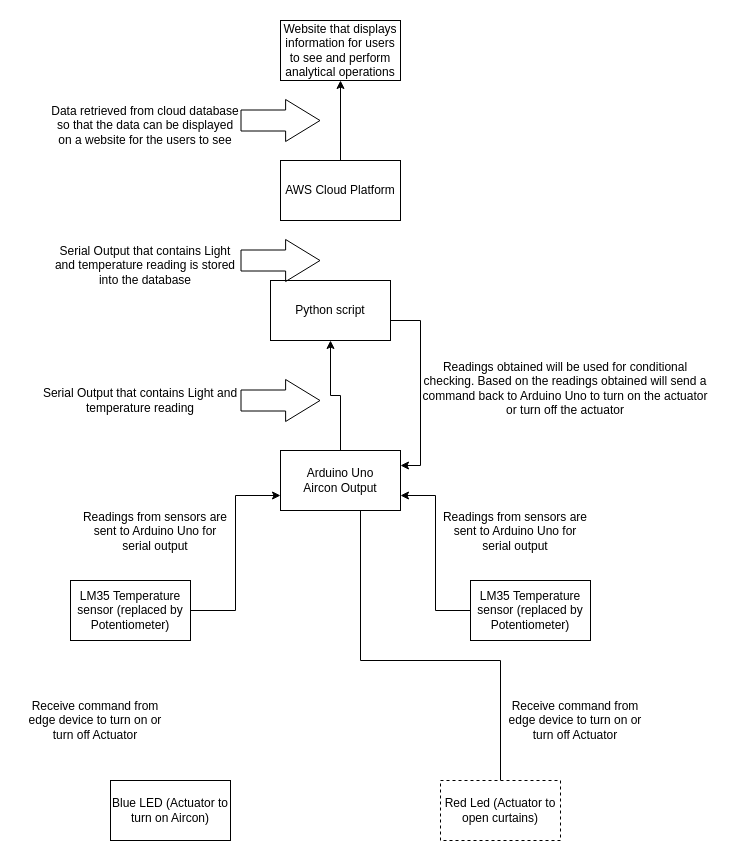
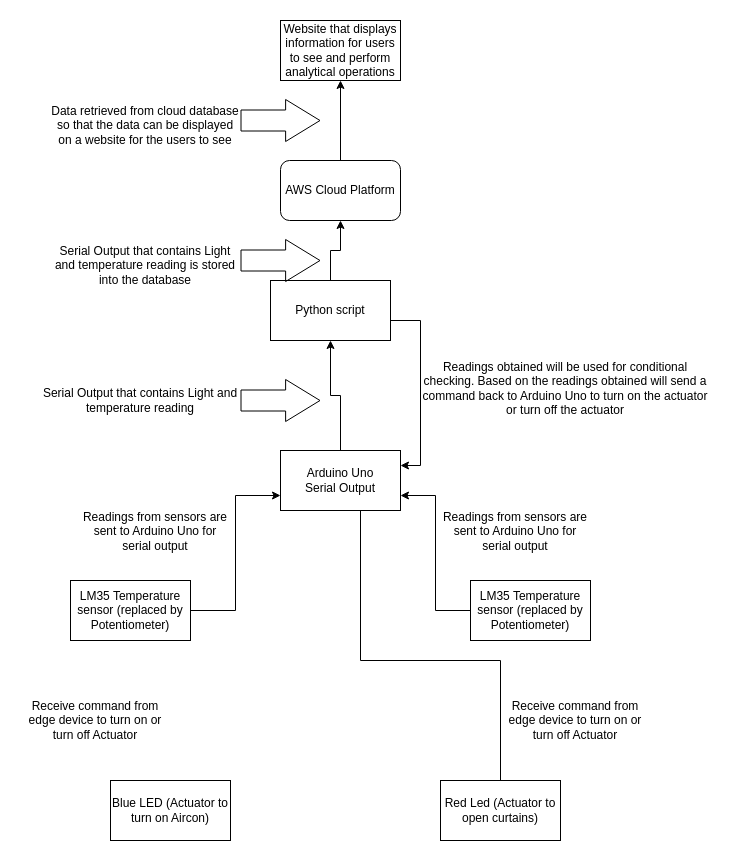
node "AWS Cloud Platform": shape rectangle -> rounded rectangle
edge "Python script" -> "AWS Cloud Platform": added
node "Arduino Uno Aircon Output": label "Arduino Uno Aircon Output" -> "Arduino Uno Serial Output"
node "Red Led (Actuator to open curtains)": style dashed -> solid
